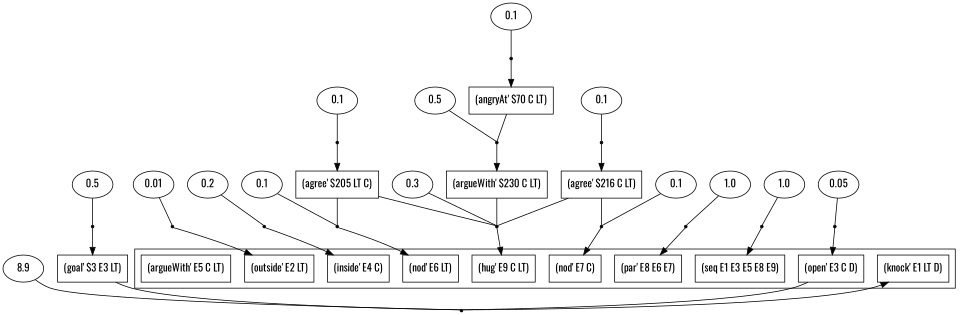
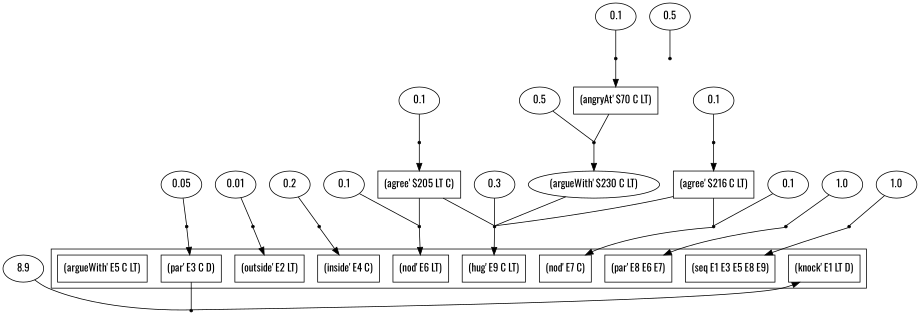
node "(argueWith' $230 C LT)": shape box -> ellipse
node "(goal' $3 E3 LT)": removed
node "(open' E3 C D)": label "(open' E3 C D)" -> "(par' E3 C D)"
